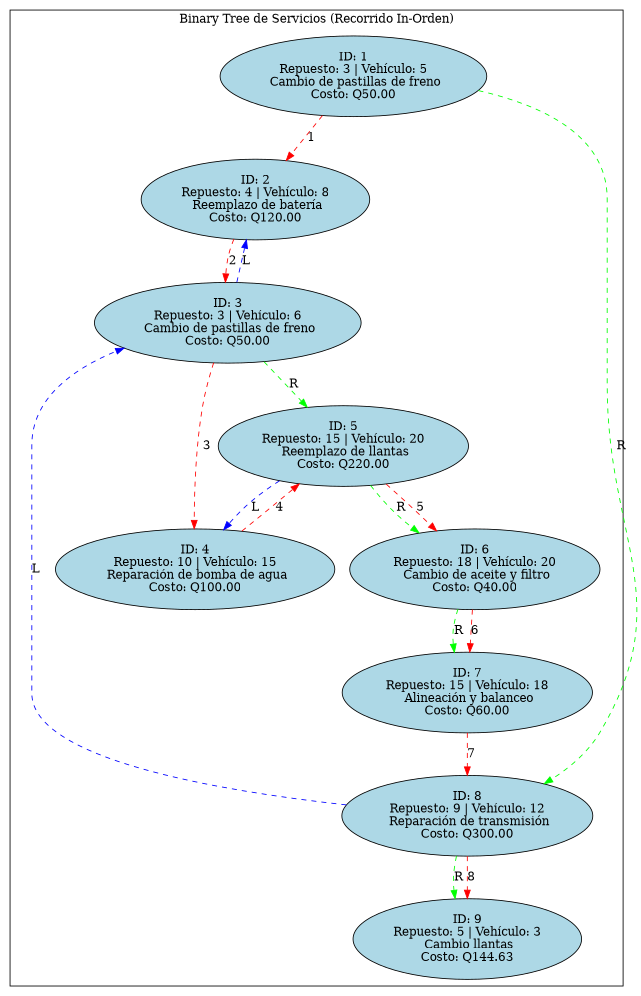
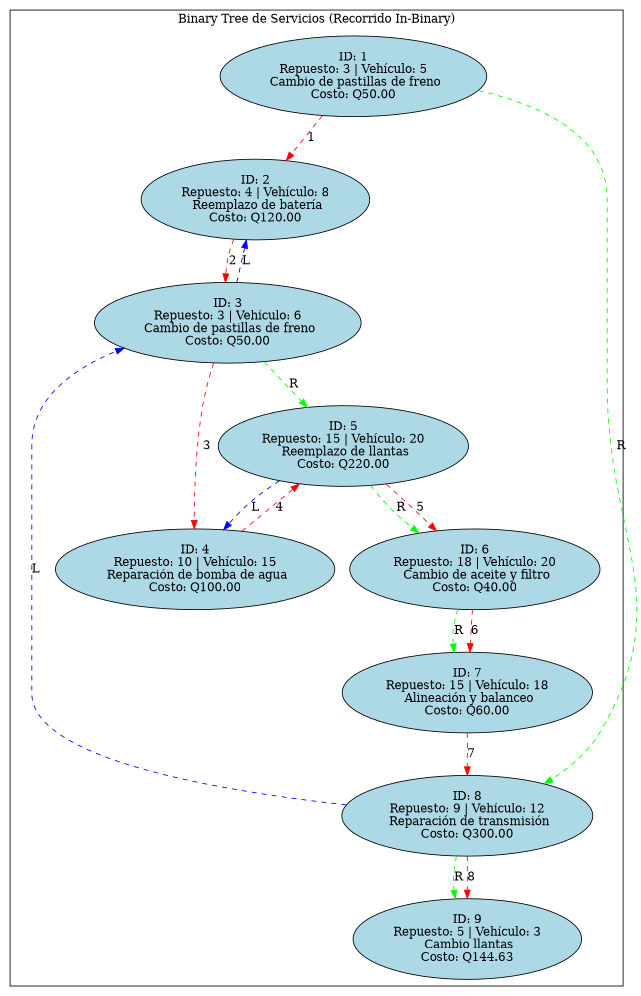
cluster "Binary Tree de Servicios (Recorrido In-Orden)": label "Binary Tree de Servicios (Recorrido In-Orden)" -> "Binary Tree de Servicios (Recorrido In-Binary)"
